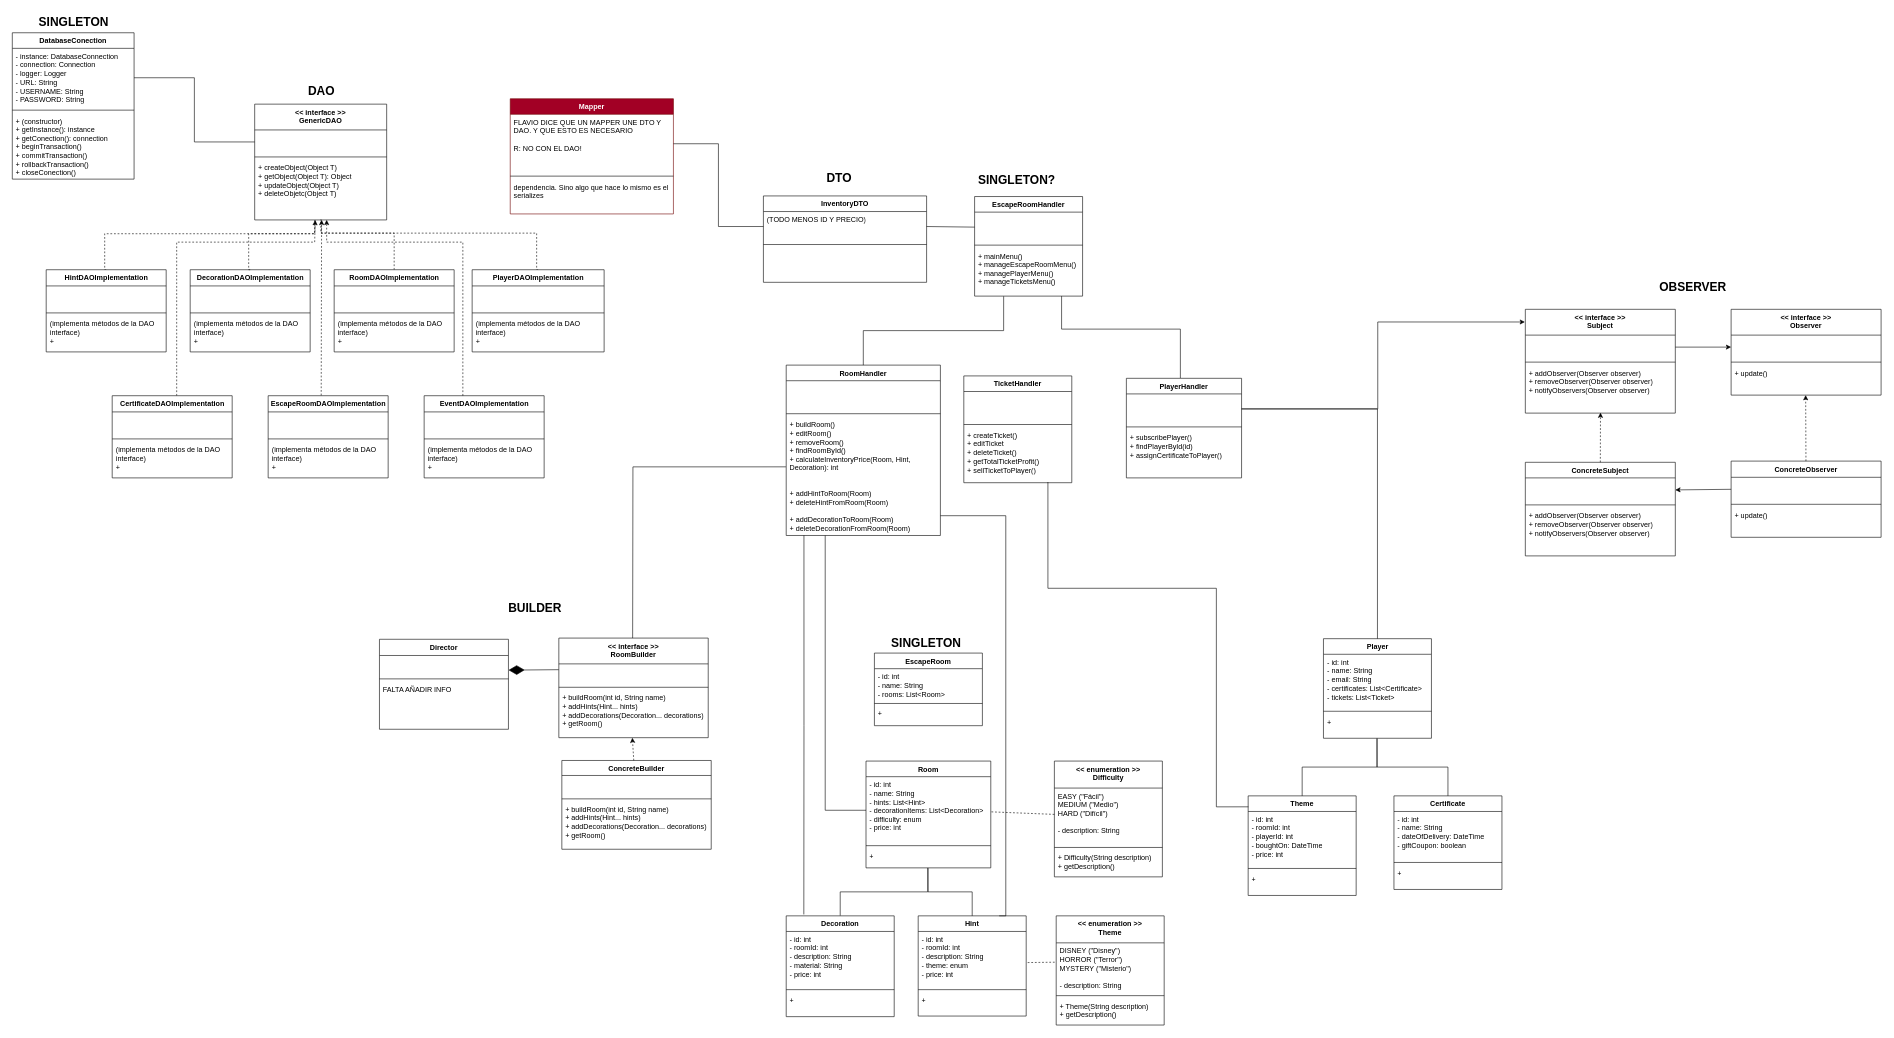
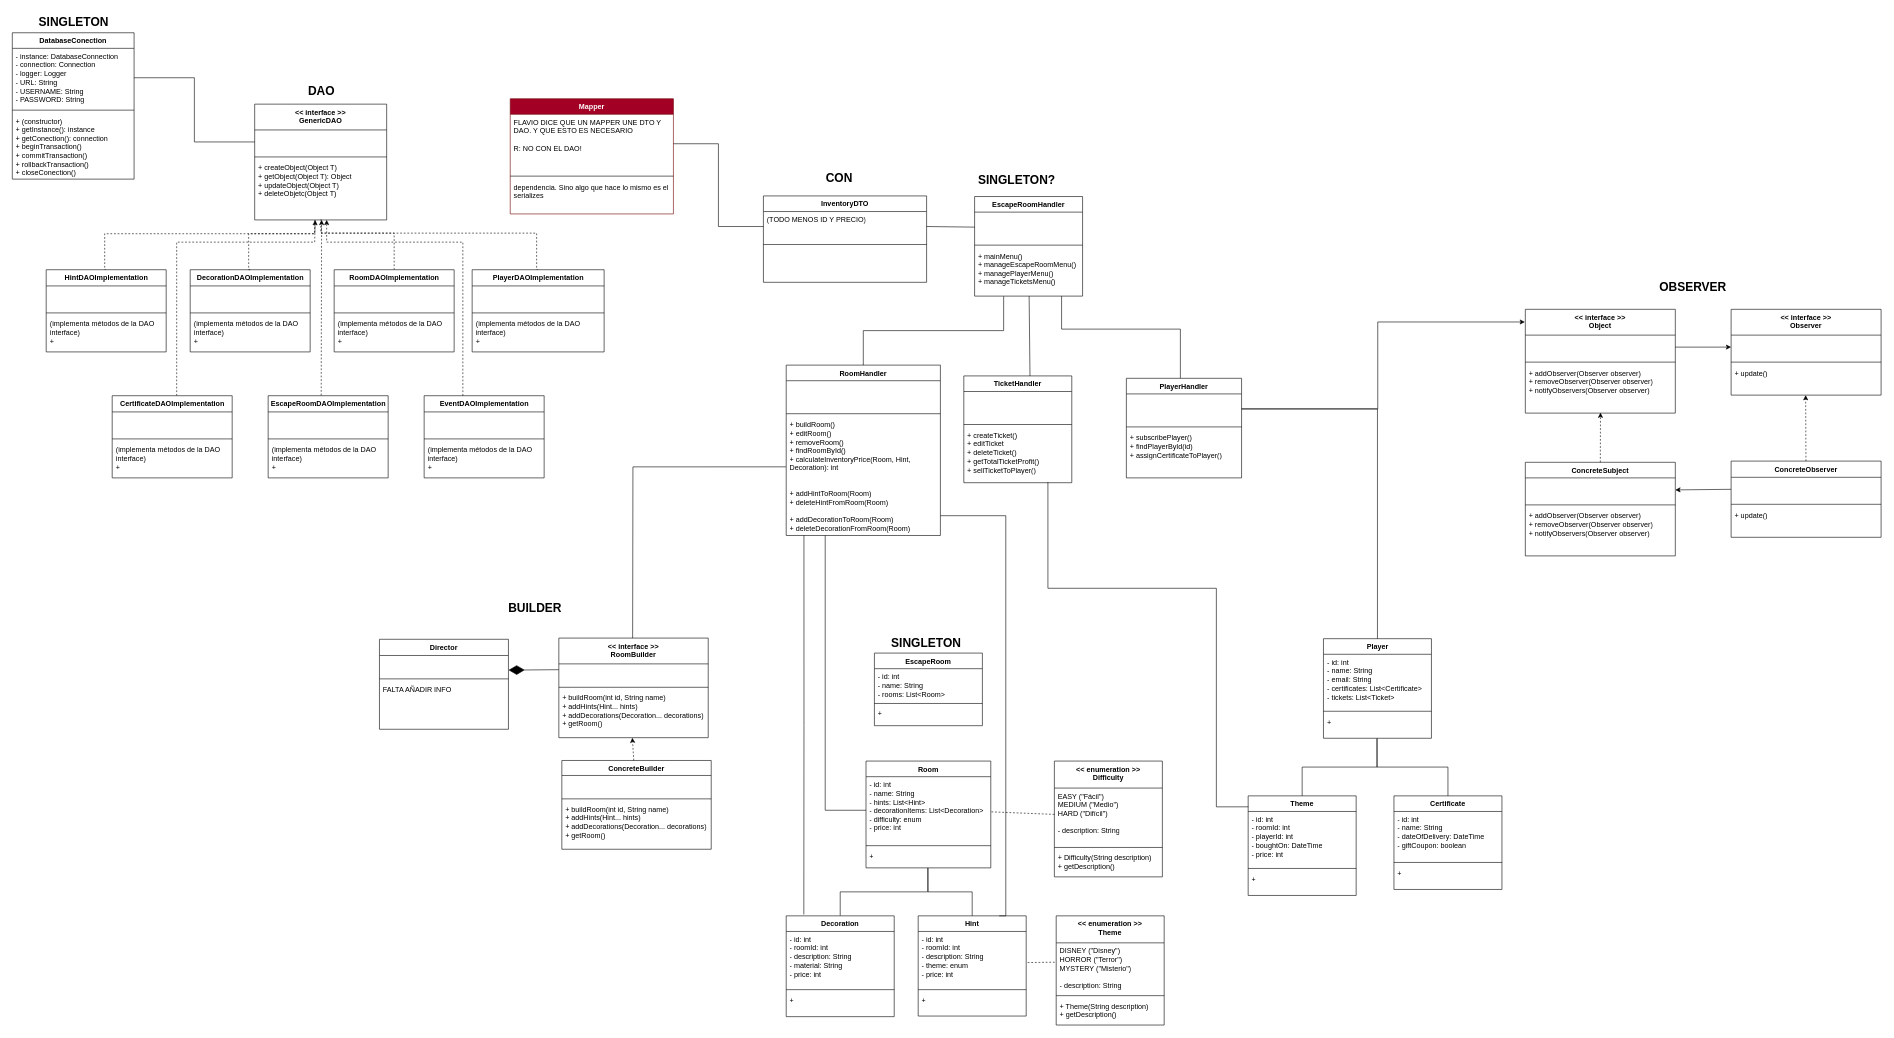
node "DTO": label "DTO" -> "CON"
node "<< interface >> Subject": label "<< interface >> Subject" -> "<< interface >> Object"
edge "EscapeRoomHandler" -- "TicketHandler": added
